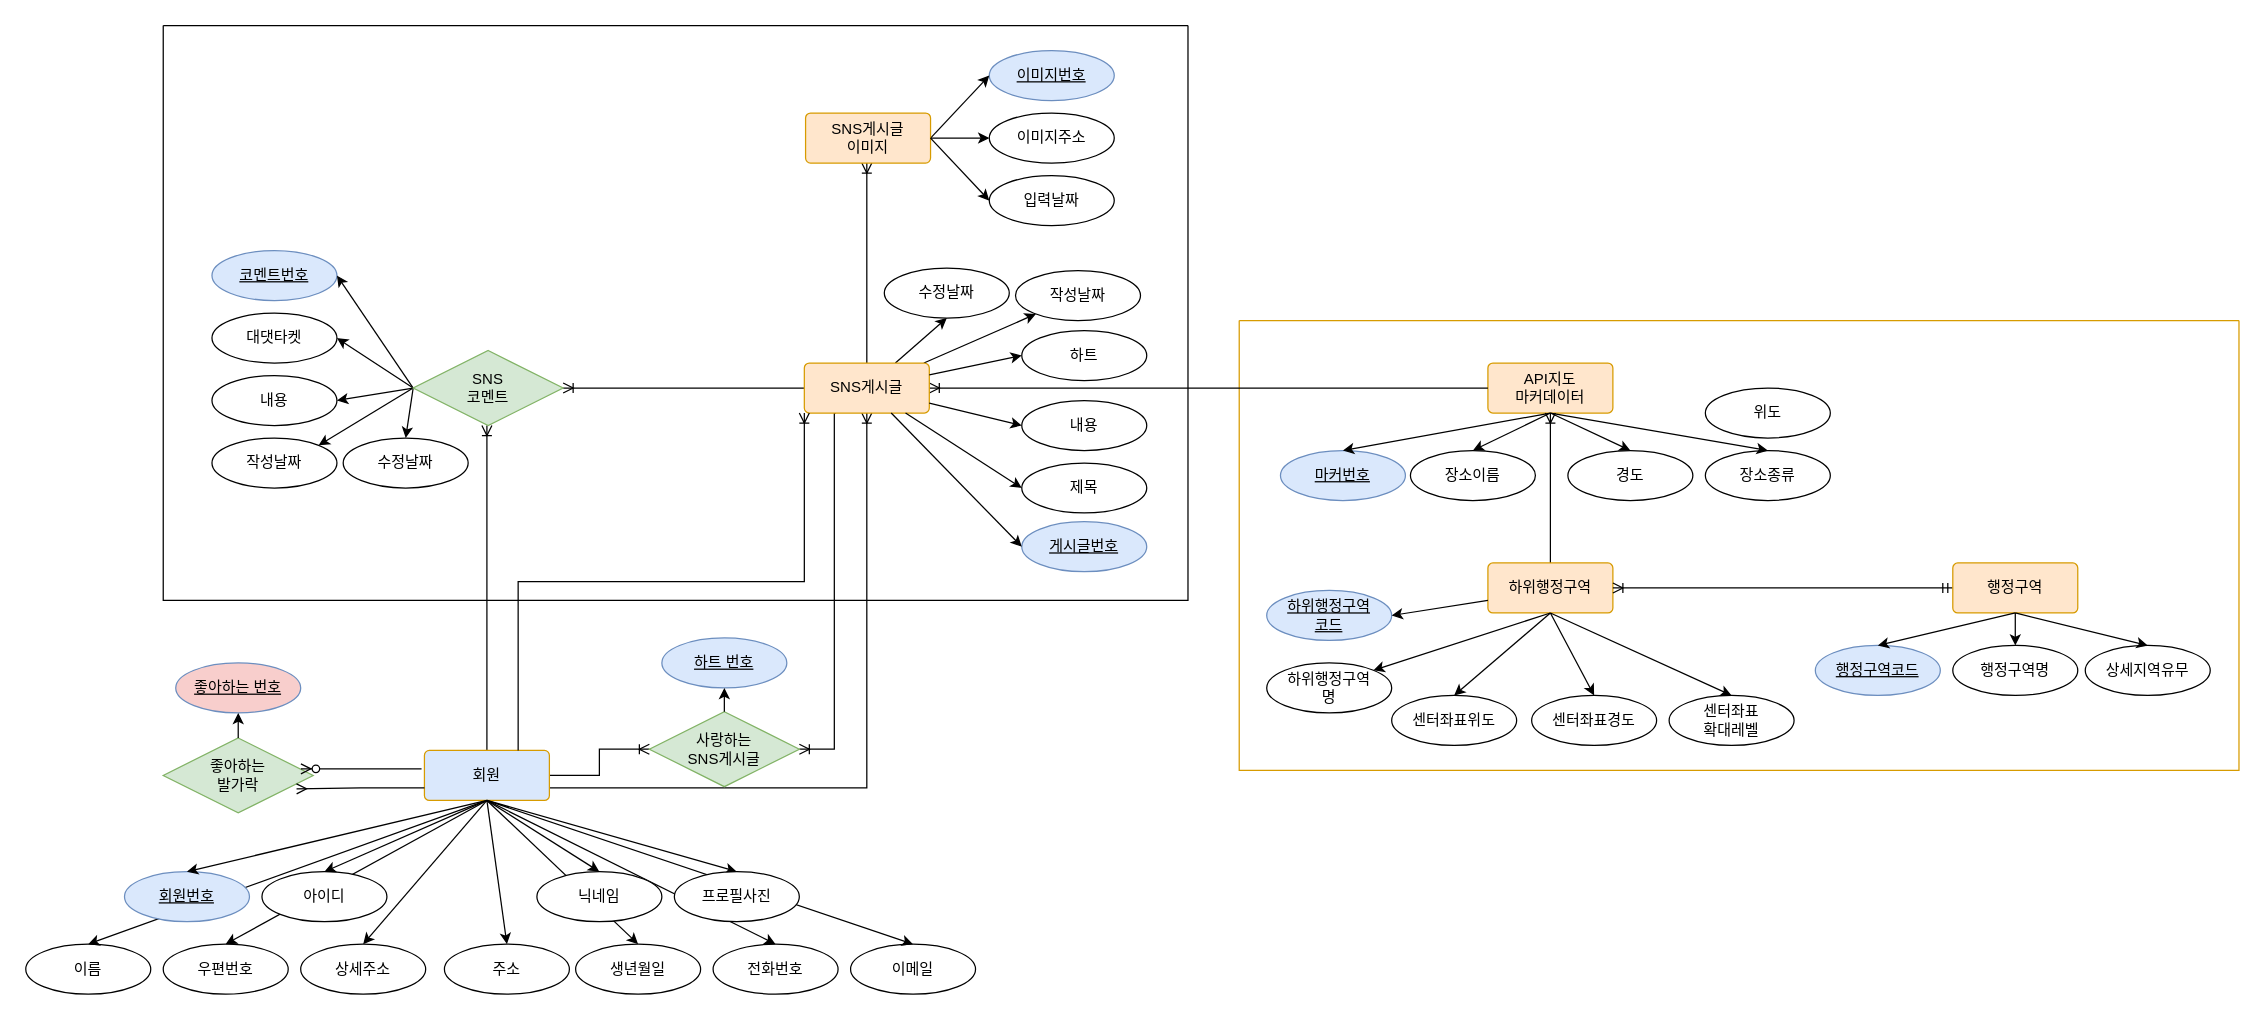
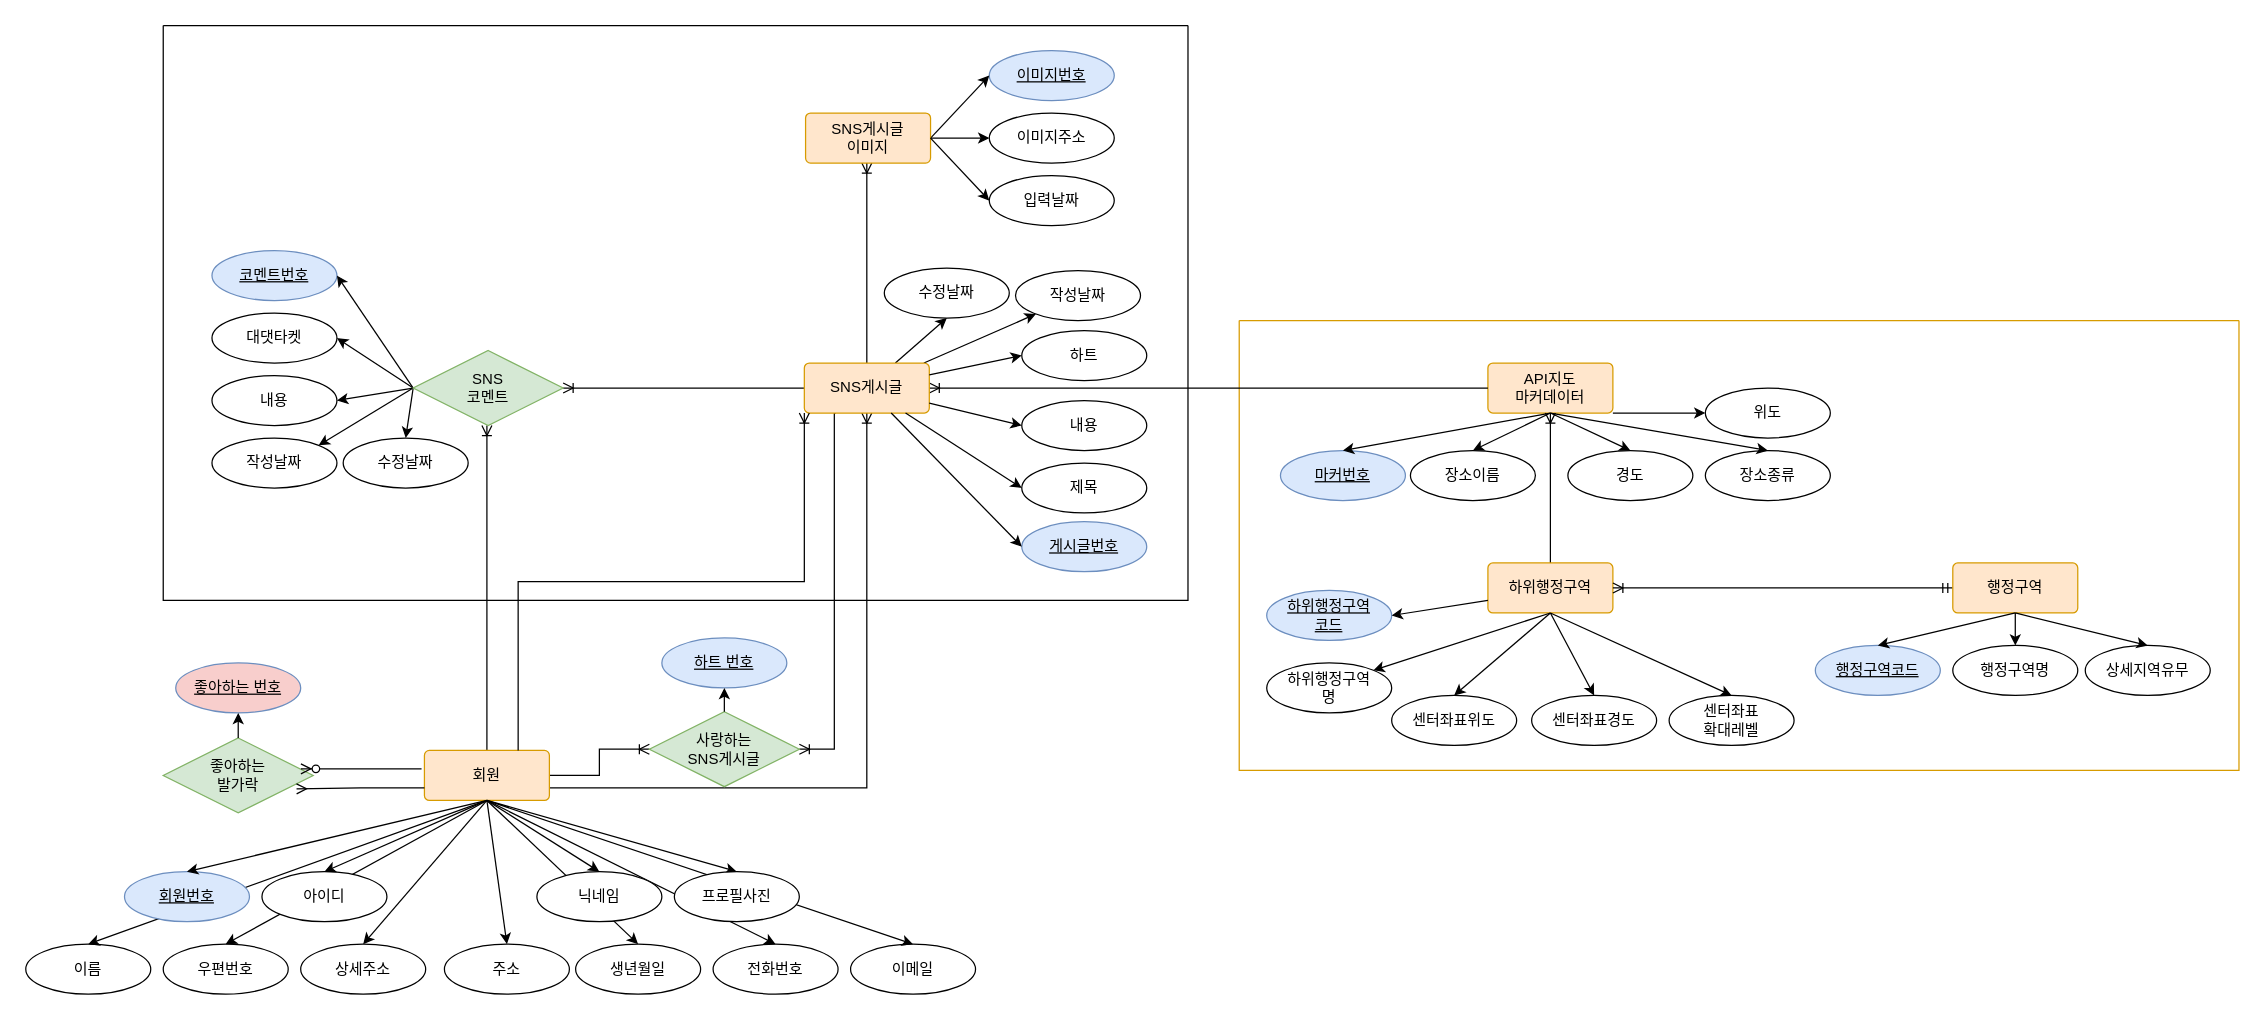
edge "API지도 마커데이터" -> "위도": added
node "회원": fillcolor #dae8fc -> #ffe6cc
